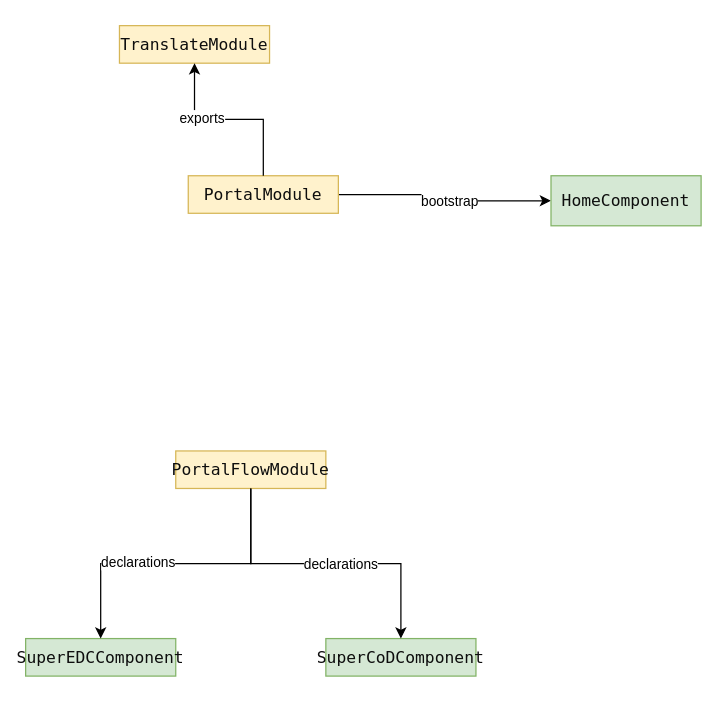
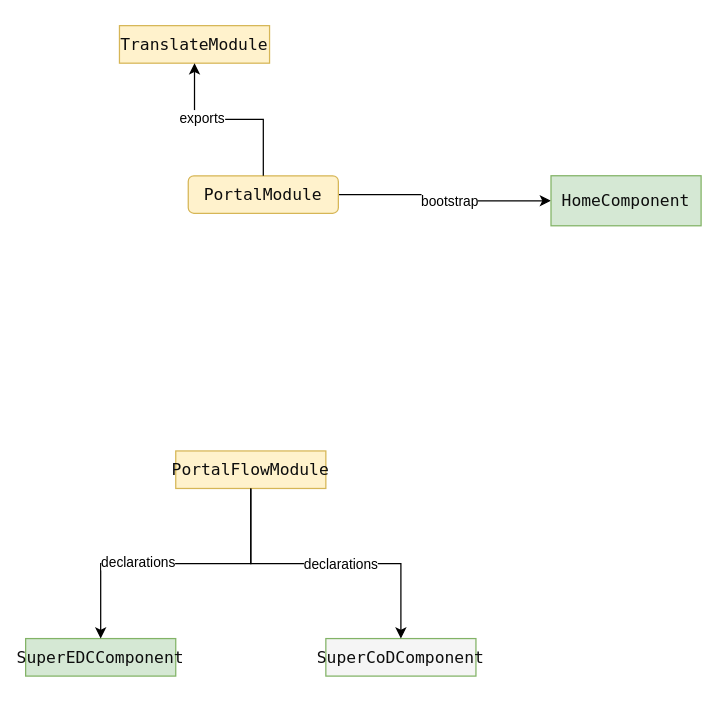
node "PortalModule": shape rectangle -> rounded rectangle
node "SuperCoDComponent": fillcolor #d5e8d4 -> #f5f5f5
